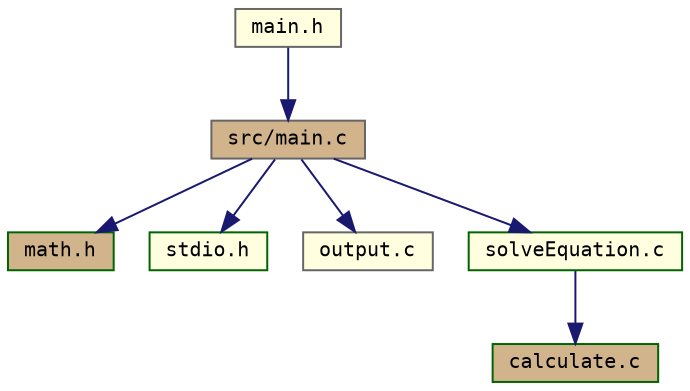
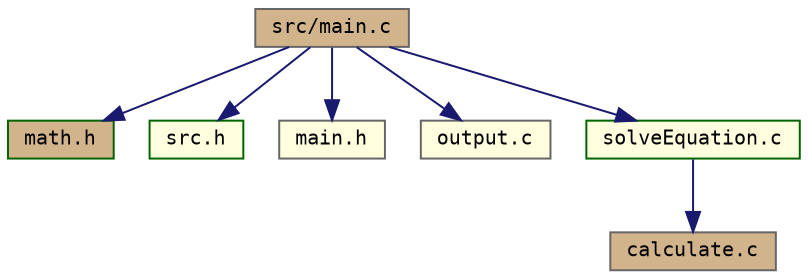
edge "main.h" -> "src/main.c": reversed
node "stdio.h": label "stdio.h" -> "src.h"
node "calculate.c": color darkgreen -> gray40
